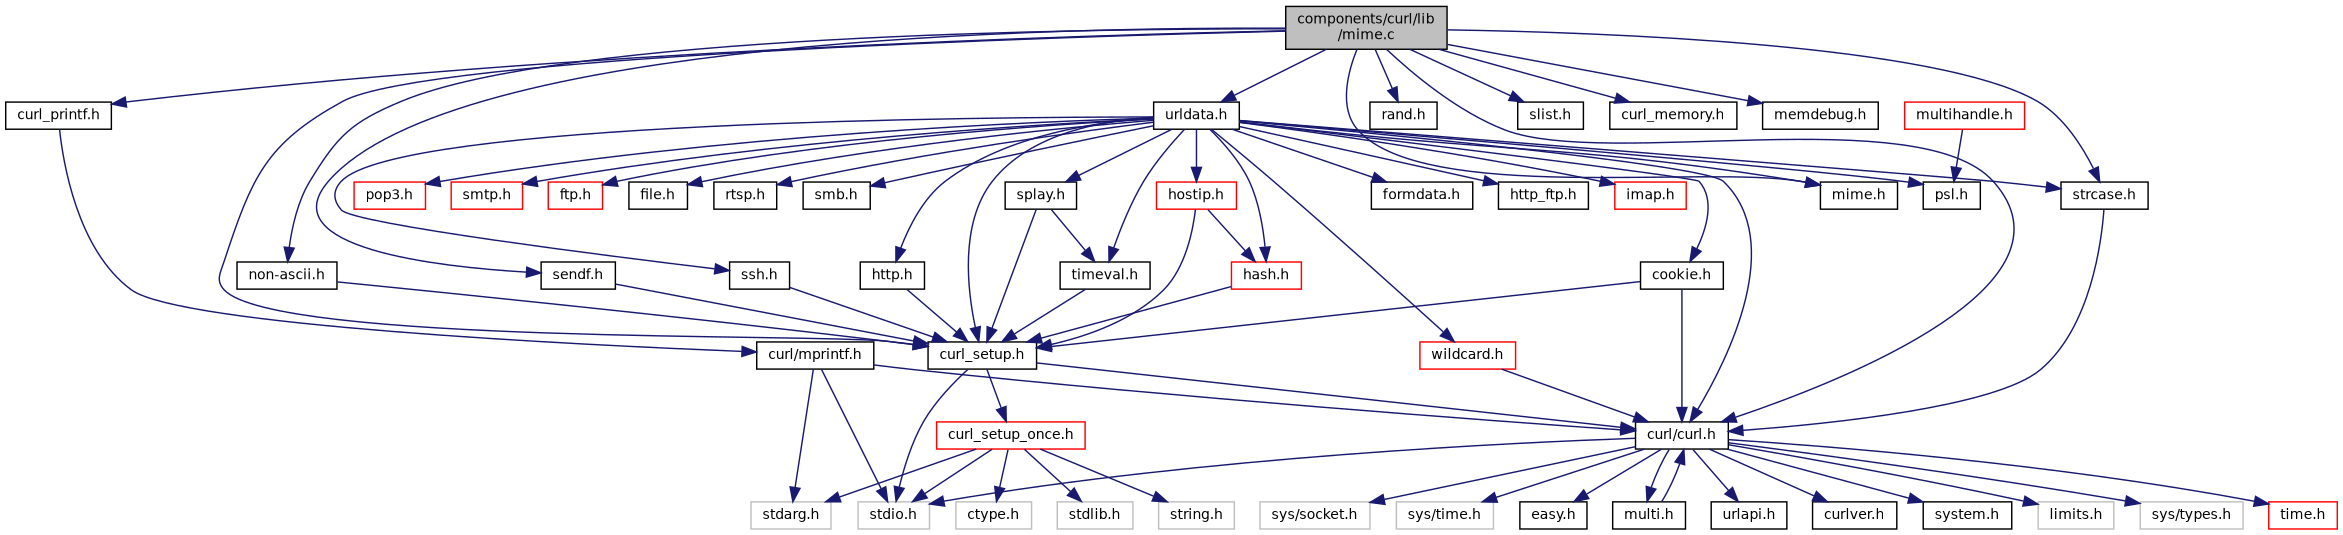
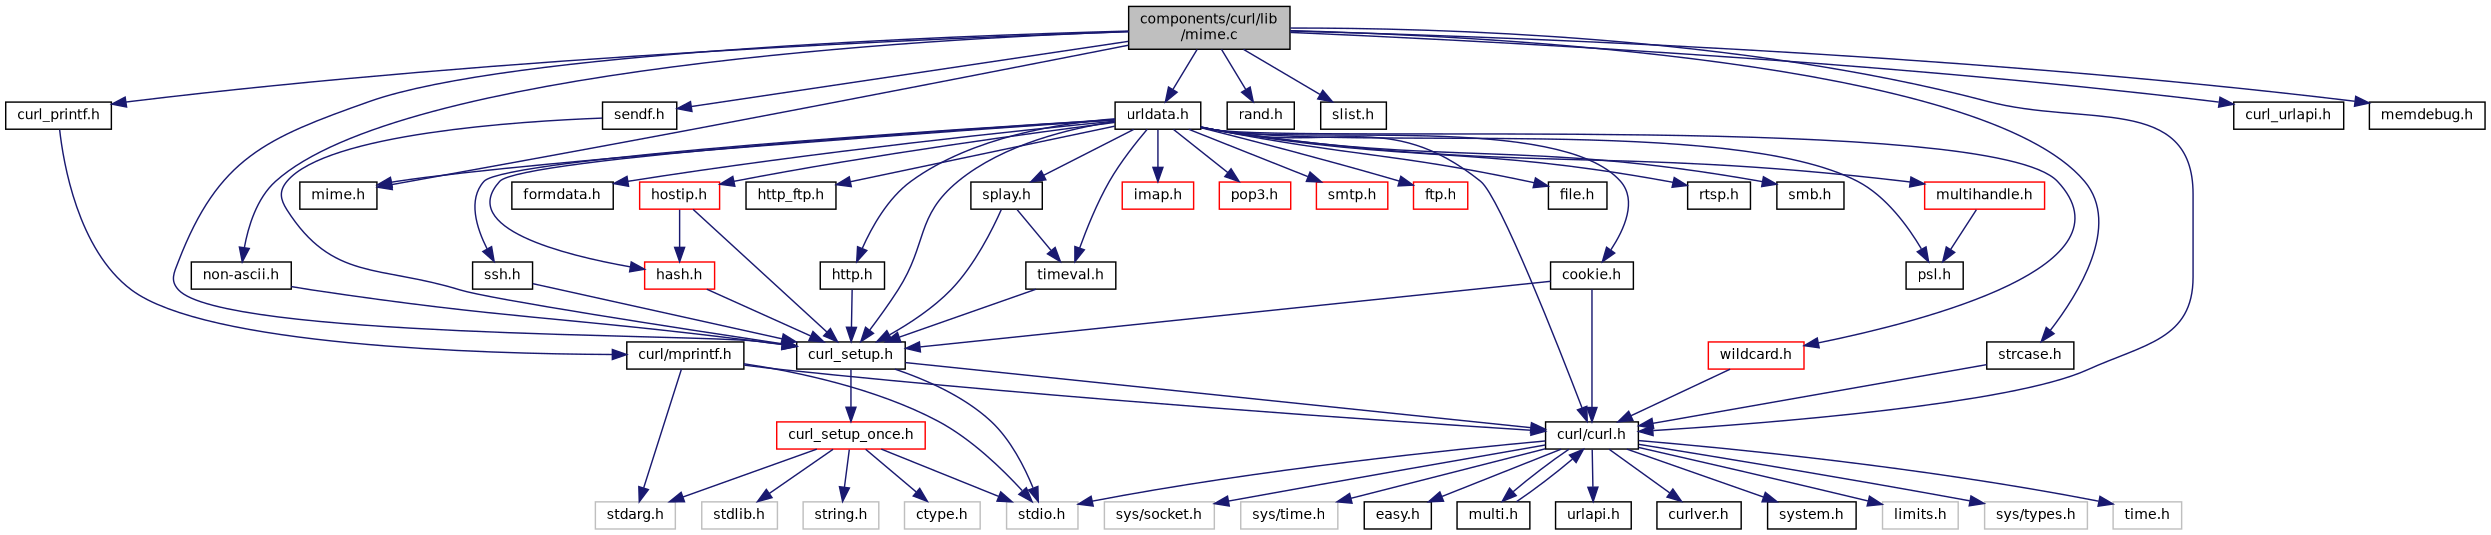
node "curl_memory.h": label "curl_memory.h" -> "curl_urlapi.h"
edge "urldata.h" -> "strcase.h": now "urldata.h" -> "multihandle.h"
node "time.h": color red -> grey75
